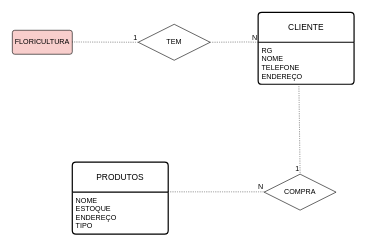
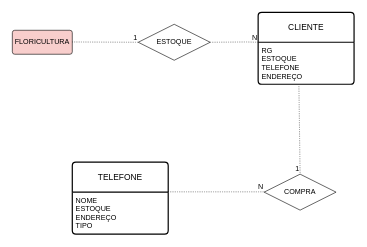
node "TEM": label "TEM" -> "ESTOQUE"
node "RG NOME TELEFONE ENDEREÇO": label "RG NOME TELEFONE ENDEREÇO" -> "RG ESTOQUE TELEFONE ENDEREÇO"
node "PRODUTOS": label "PRODUTOS" -> "TELEFONE"
